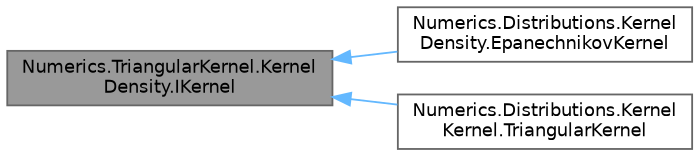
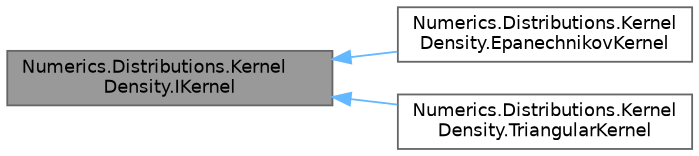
node "Numerics.TriangularKernel.Kernel Density.IKernel": label "Numerics.TriangularKernel.Kernel Density.IKernel" -> "Numerics.Distributions.Kernel Density.IKernel"
node "Numerics.Distributions.Kernel Kernel.TriangularKernel": label "Numerics.Distributions.Kernel Kernel.TriangularKernel" -> "Numerics.Distributions.Kernel Density.TriangularKernel"
